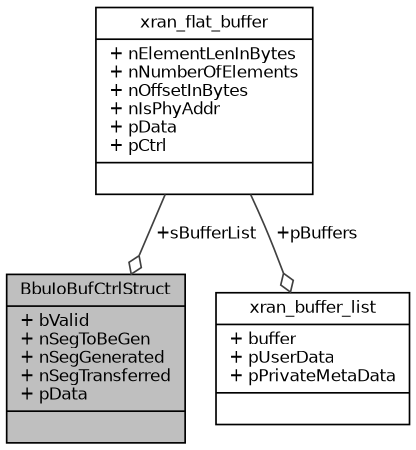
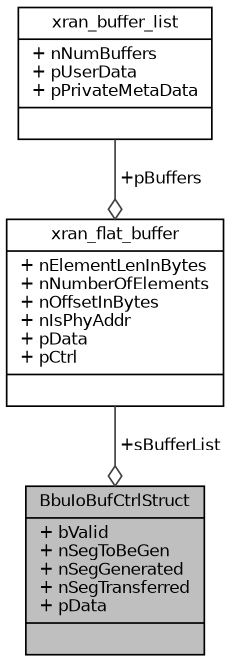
edge "xran_flat_buffer" -> "xran_buffer_list": reversed
node "xran_buffer_list": text "+ buffer" -> "+ nNumBuffers"
